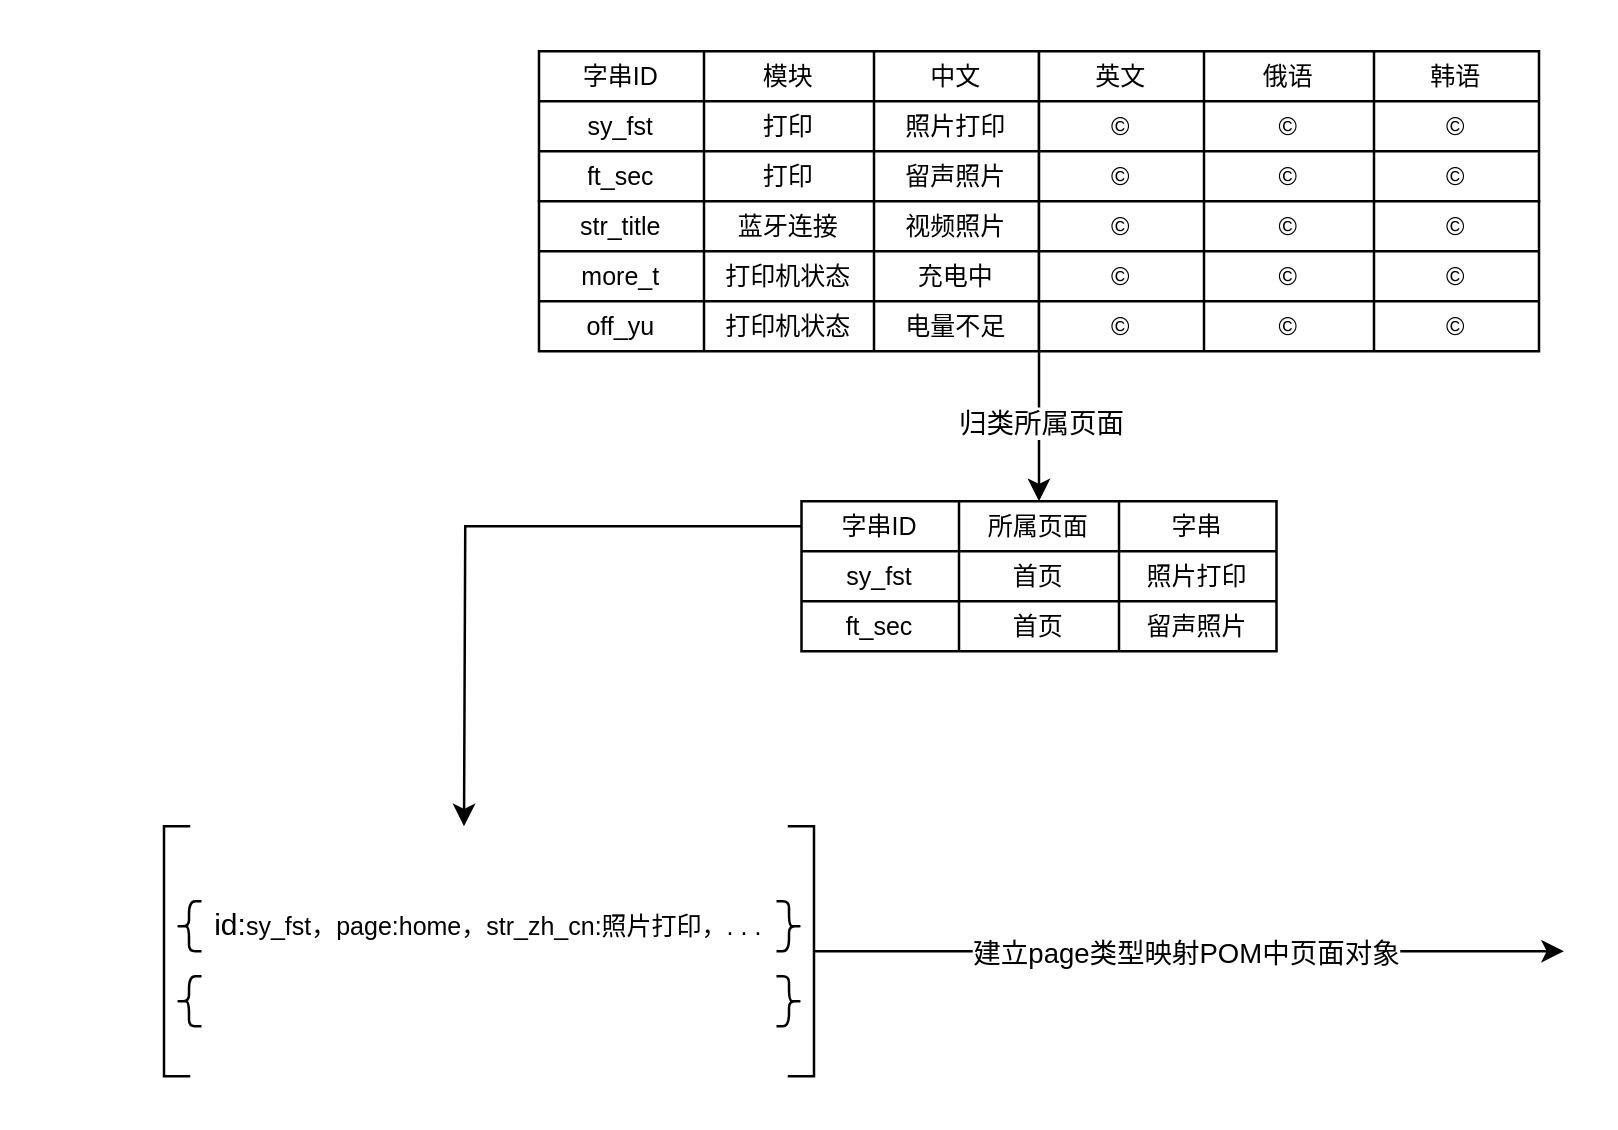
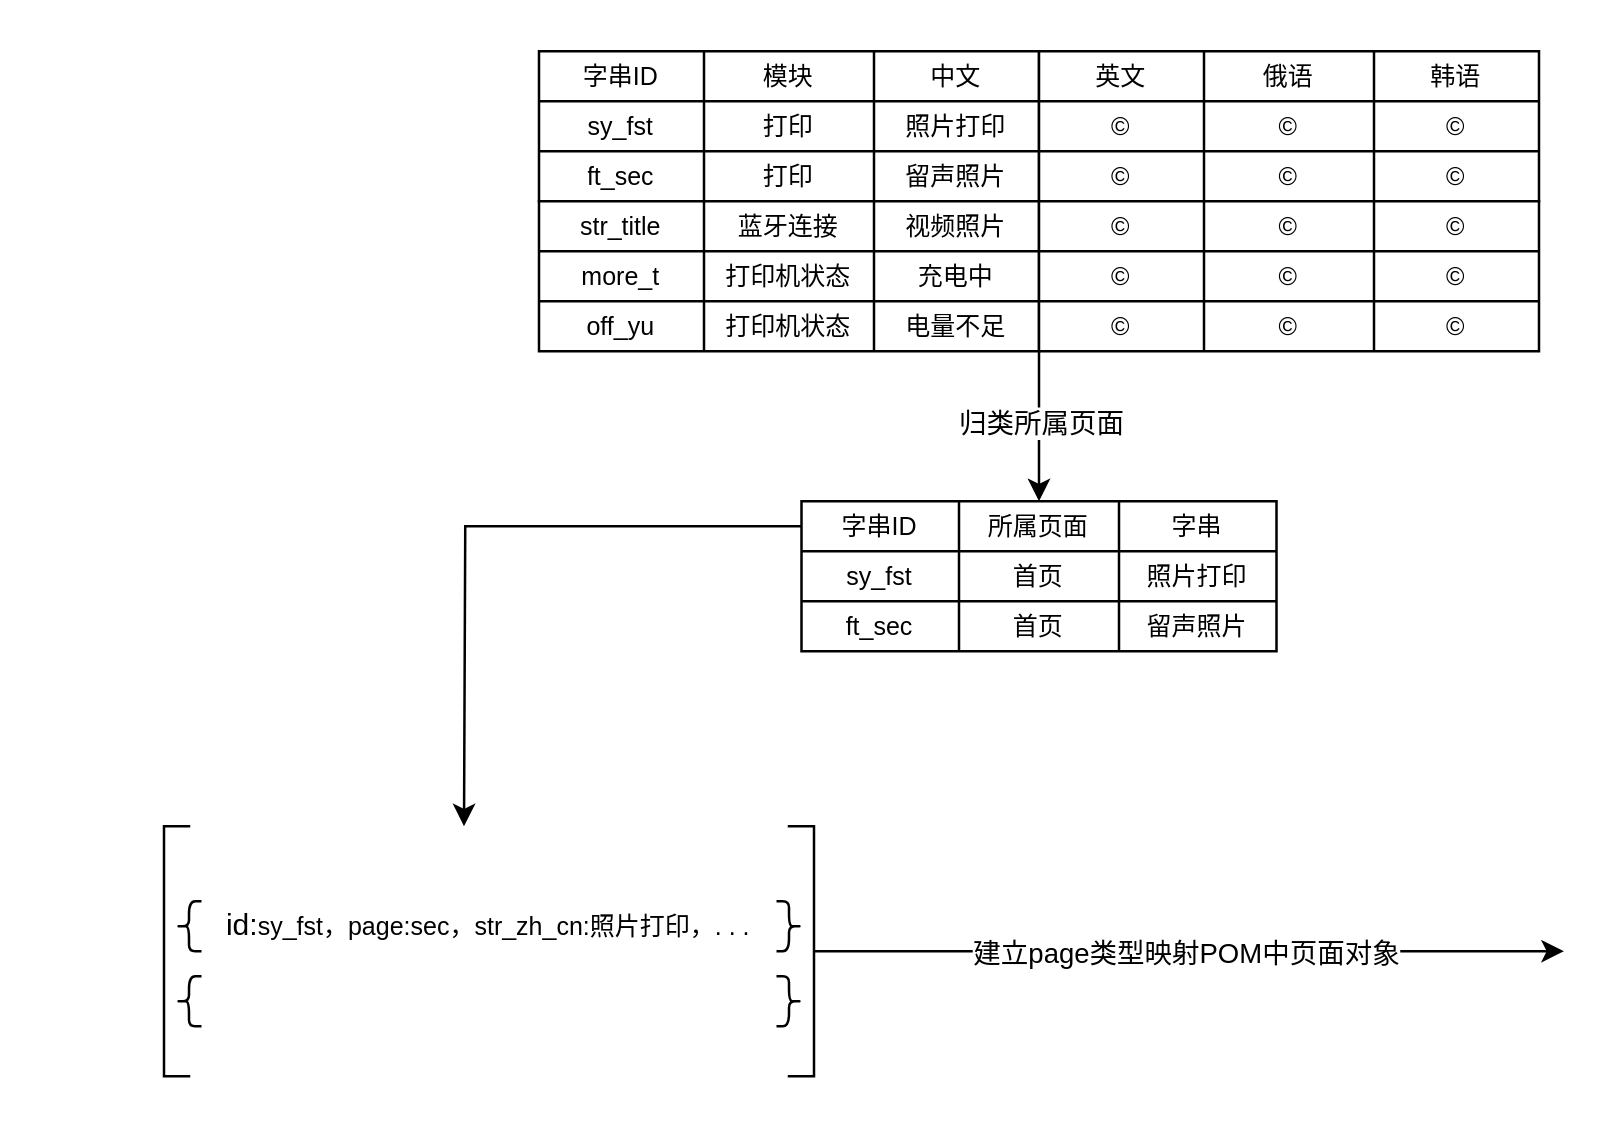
node "id:sy_fst，page:home，str_zh_cn:照片打印，. . .": label "id:sy_fst，page:home，str_zh_cn:照片打印，. . ." -> "id:sy_fst，page:sec，str_zh_cn:照片打印，. . ."
